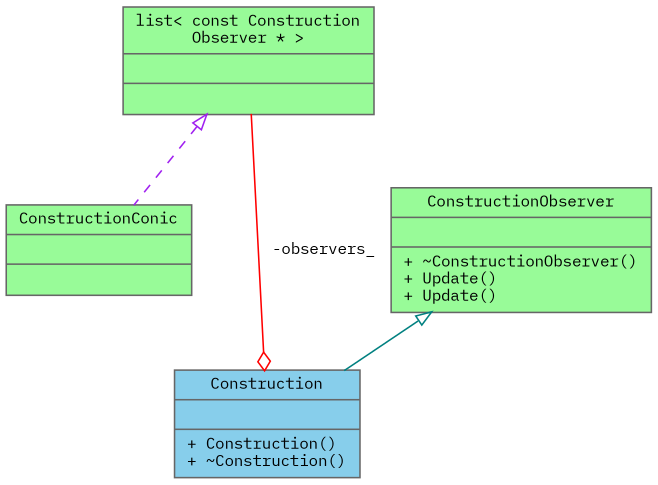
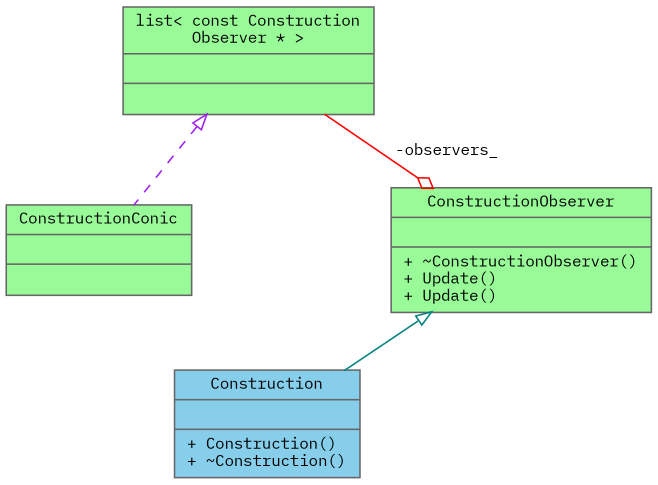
edge "list< const Construction" -> "Construction": now "list< const Construction" -> "ConstructionObserver"
